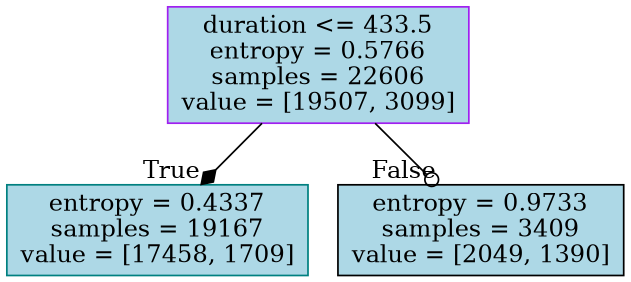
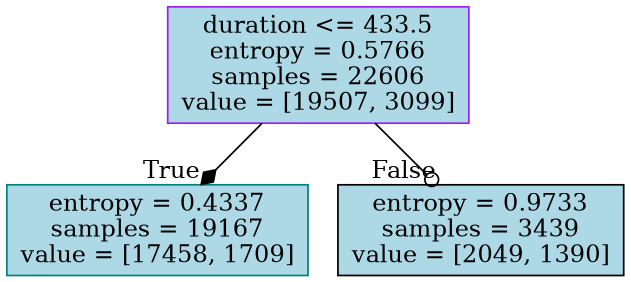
node "entropy = 0.9733 samples = 3409 value = [2049, 1390]": label "entropy = 0.9733 samples = 3409 value = [2049, 1390]" -> "entropy = 0.9733 samples = 3439 value = [2049, 1390]"
